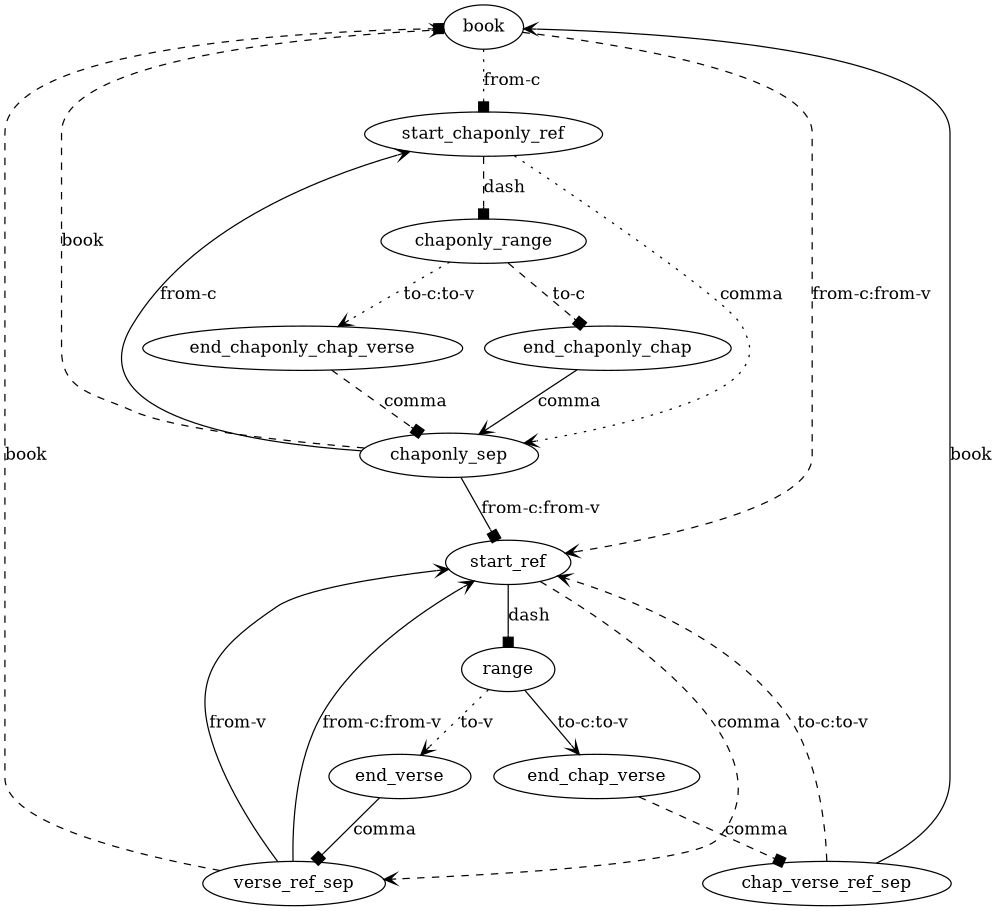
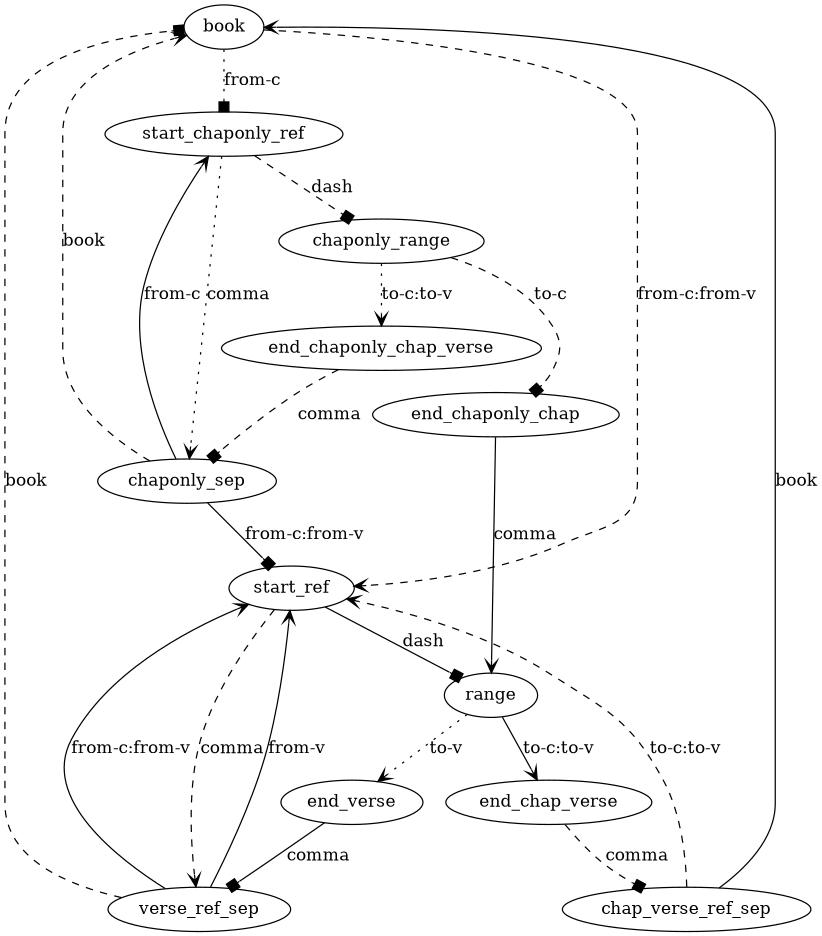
edge "end_chaponly_chap" -> "chaponly_sep": now "end_chaponly_chap" -> "range"
